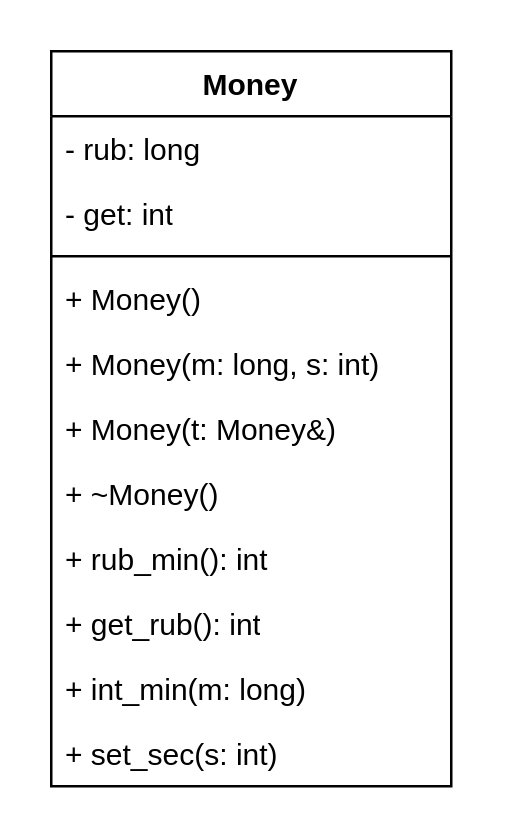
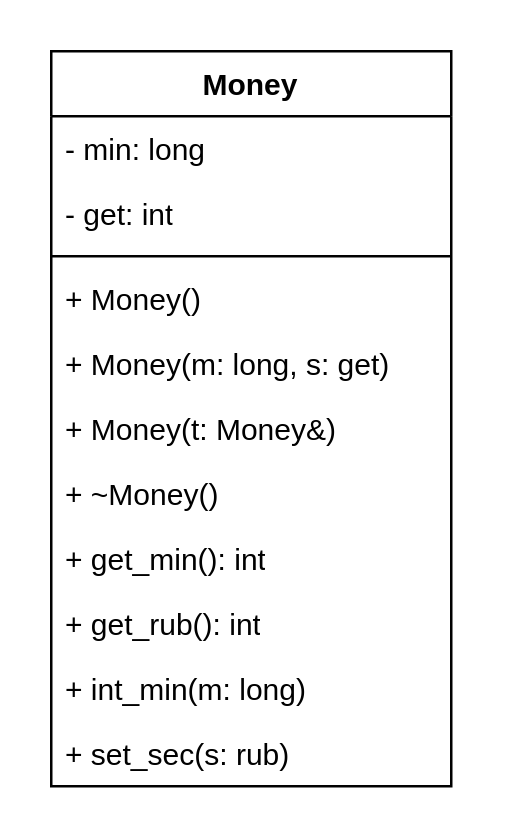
node "- rub: long": label "- rub: long" -> "- min: long"
node "+ Money(m: long, s: int)": label "+ Money(m: long, s: int)" -> "+ Money(m: long, s: get)"
node "+ rub_min(): int": label "+ rub_min(): int" -> "+ get_min(): int"
node "+ set_sec(s: int)": label "+ set_sec(s: int)" -> "+ set_sec(s: rub)"
